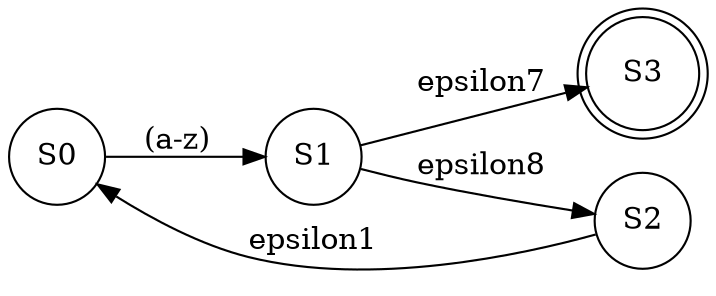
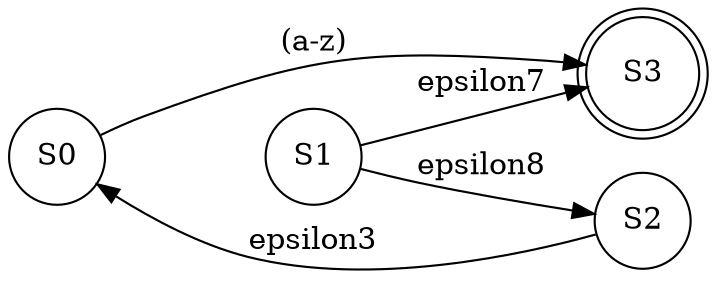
edge "S0" -> "S1": now "S0" -> "S3"
edge "S2" -> "S0": label "epsilon1" -> "epsilon3"
